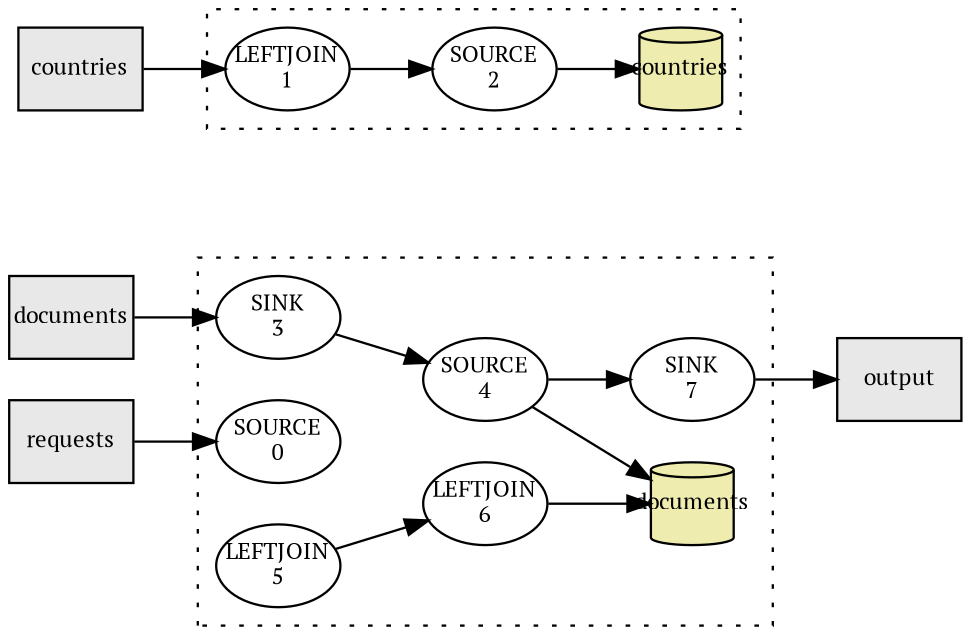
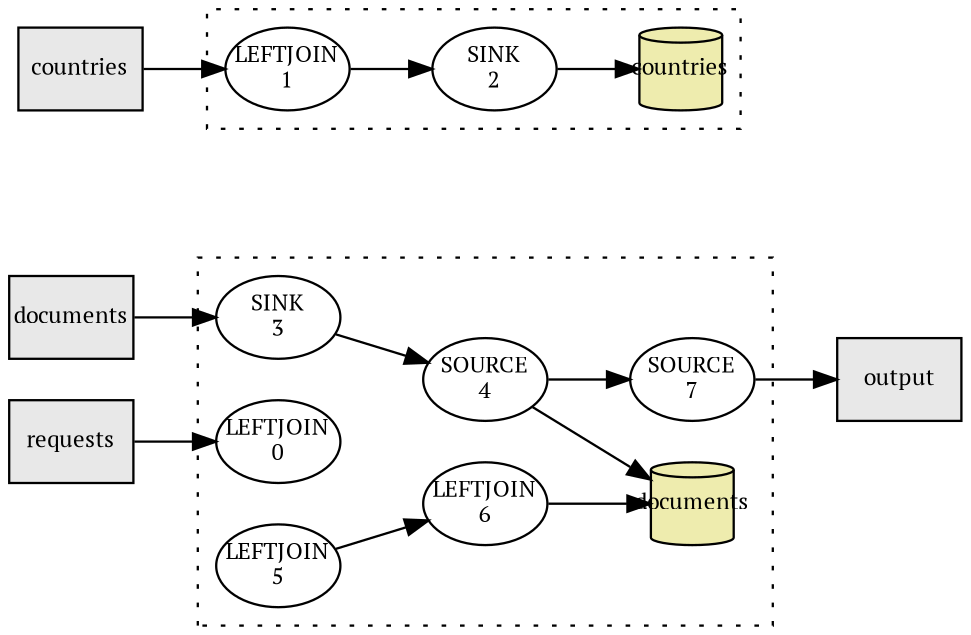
node "SOURCE 2": label "SOURCE 2" -> "SINK 2"
node "SINK 7": label "SINK 7" -> "SOURCE 7"
node "SOURCE 0": label "SOURCE 0" -> "LEFTJOIN 0"
